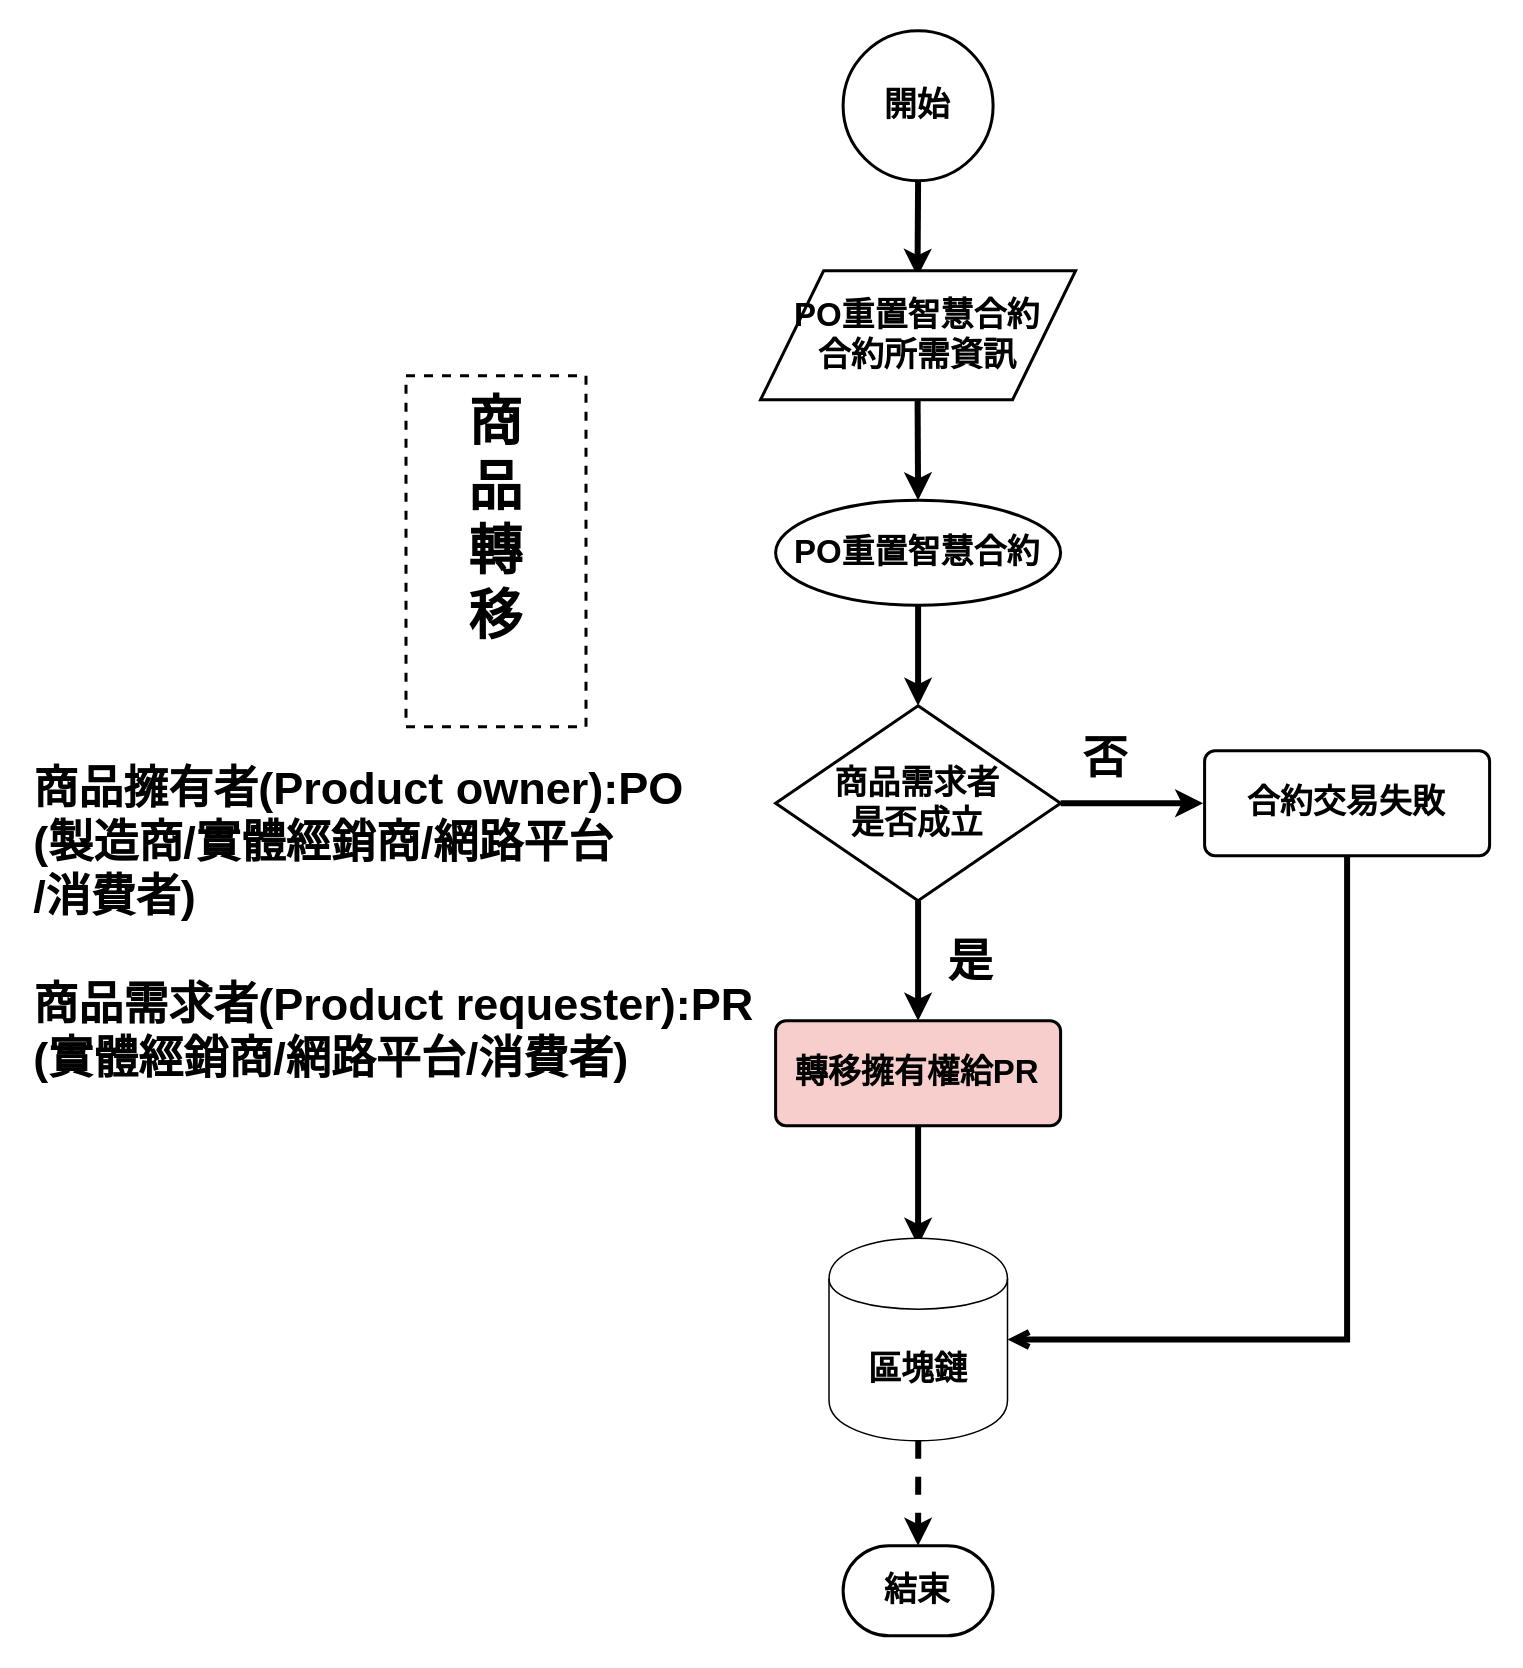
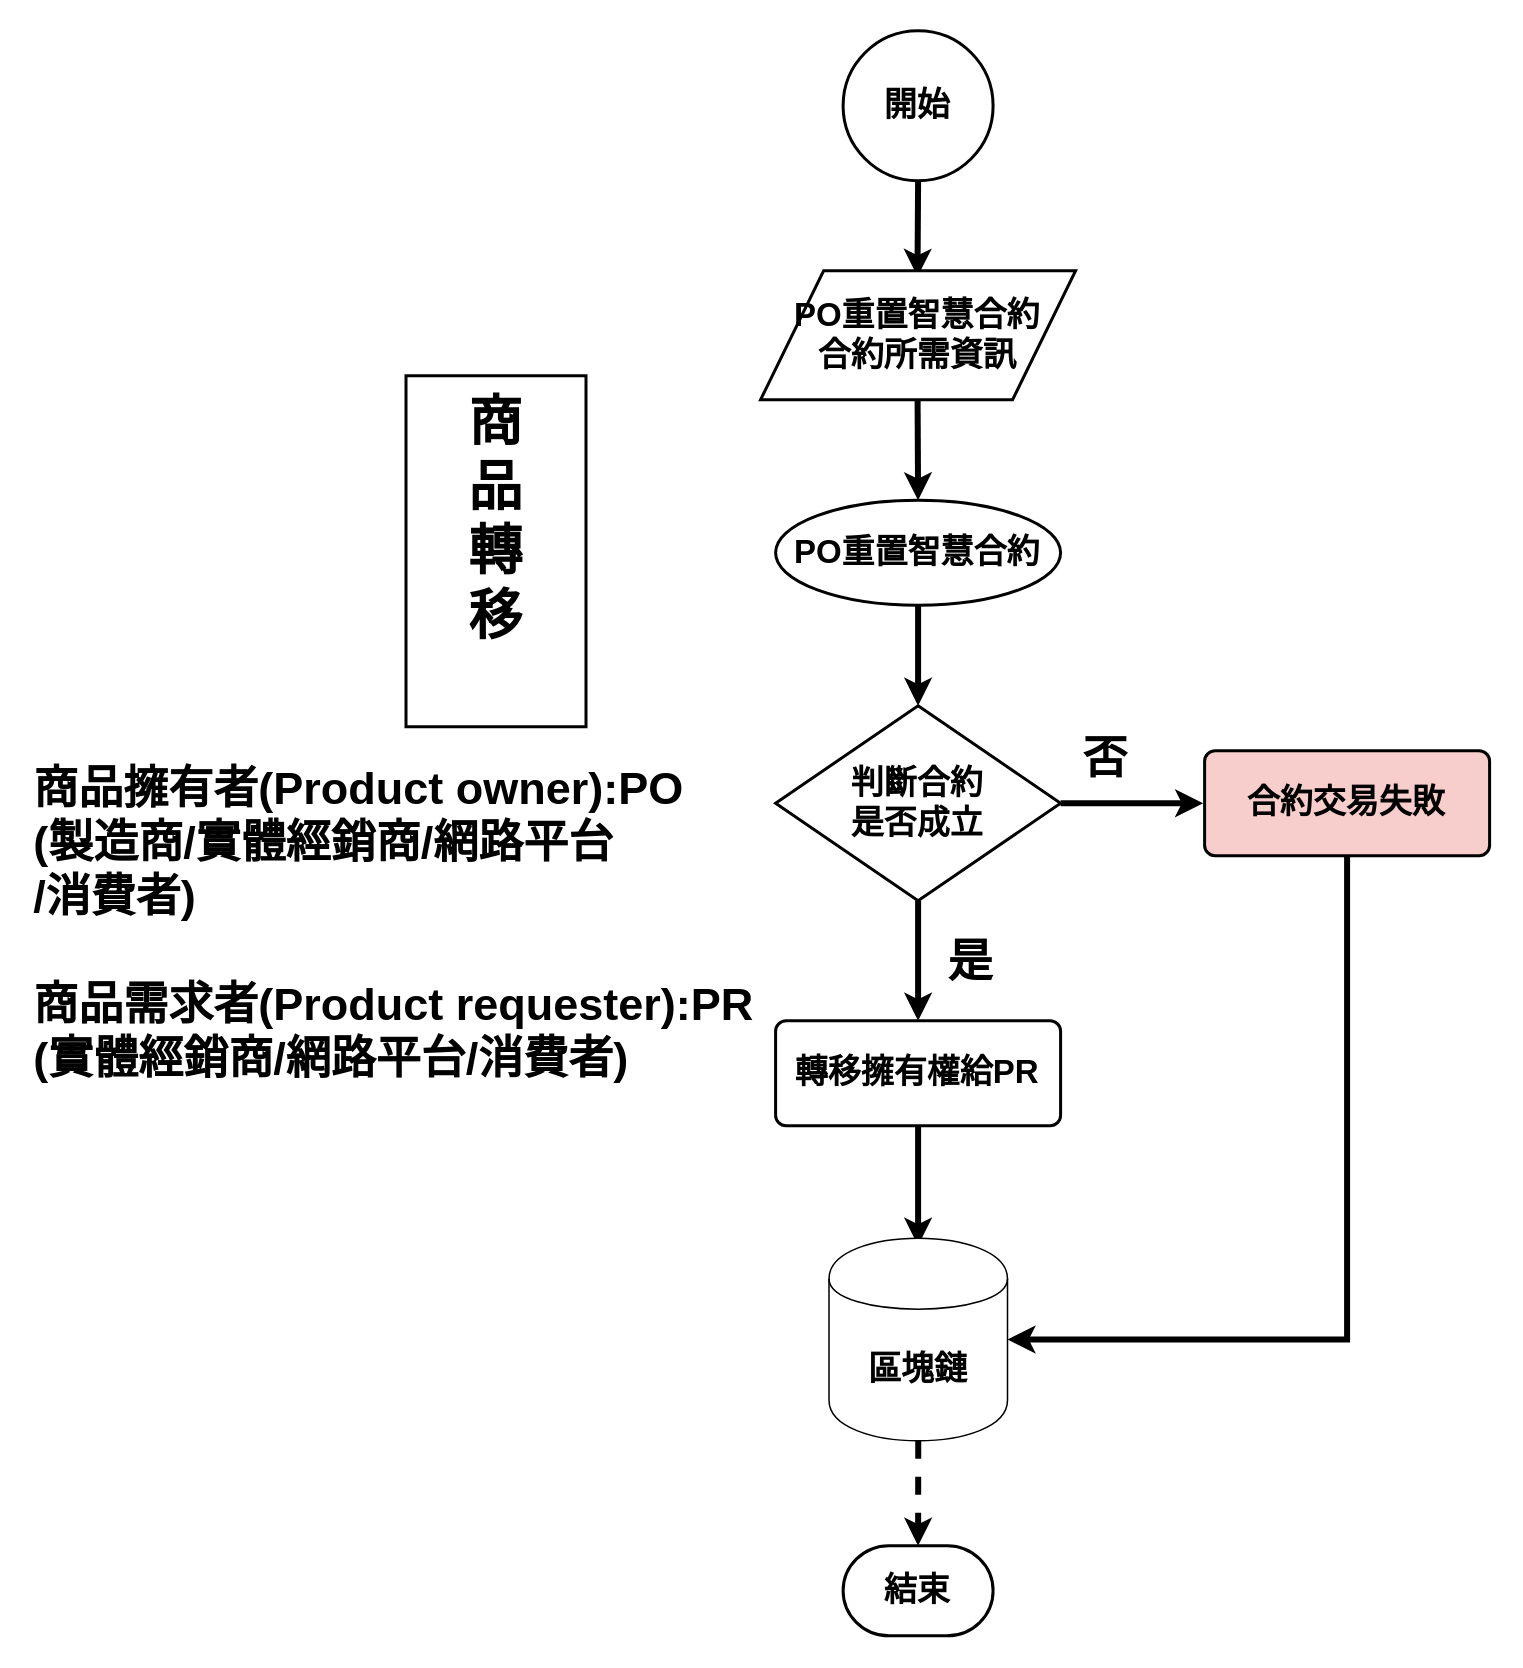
node "商 品 轉 移": style dashed -> solid
node "商品需求者 是否成立": label "商品需求者 是否成立" -> "判斷合約 是否成立"
node "合約交易失敗": fillcolor #ffffff -> #f8cecc
node "轉移擁有權給PR": fillcolor #f8cecc -> #ffffff
edge "合約交易失敗" -> "區塊鏈": arrowhead open -> classic
